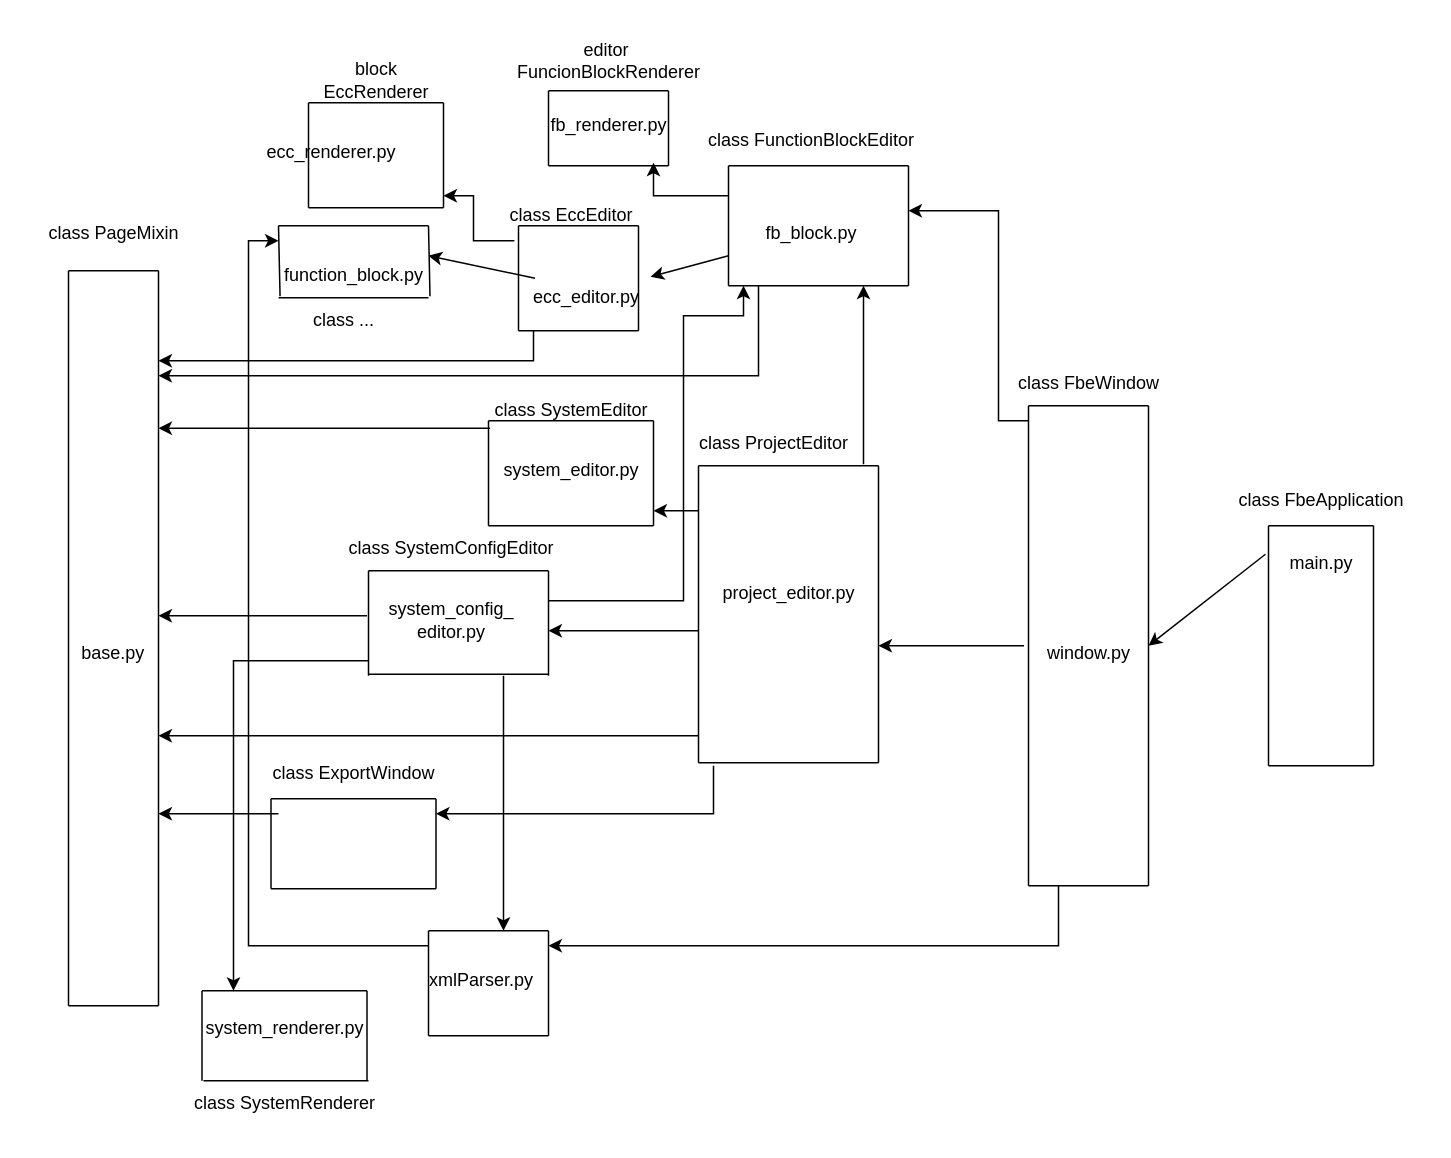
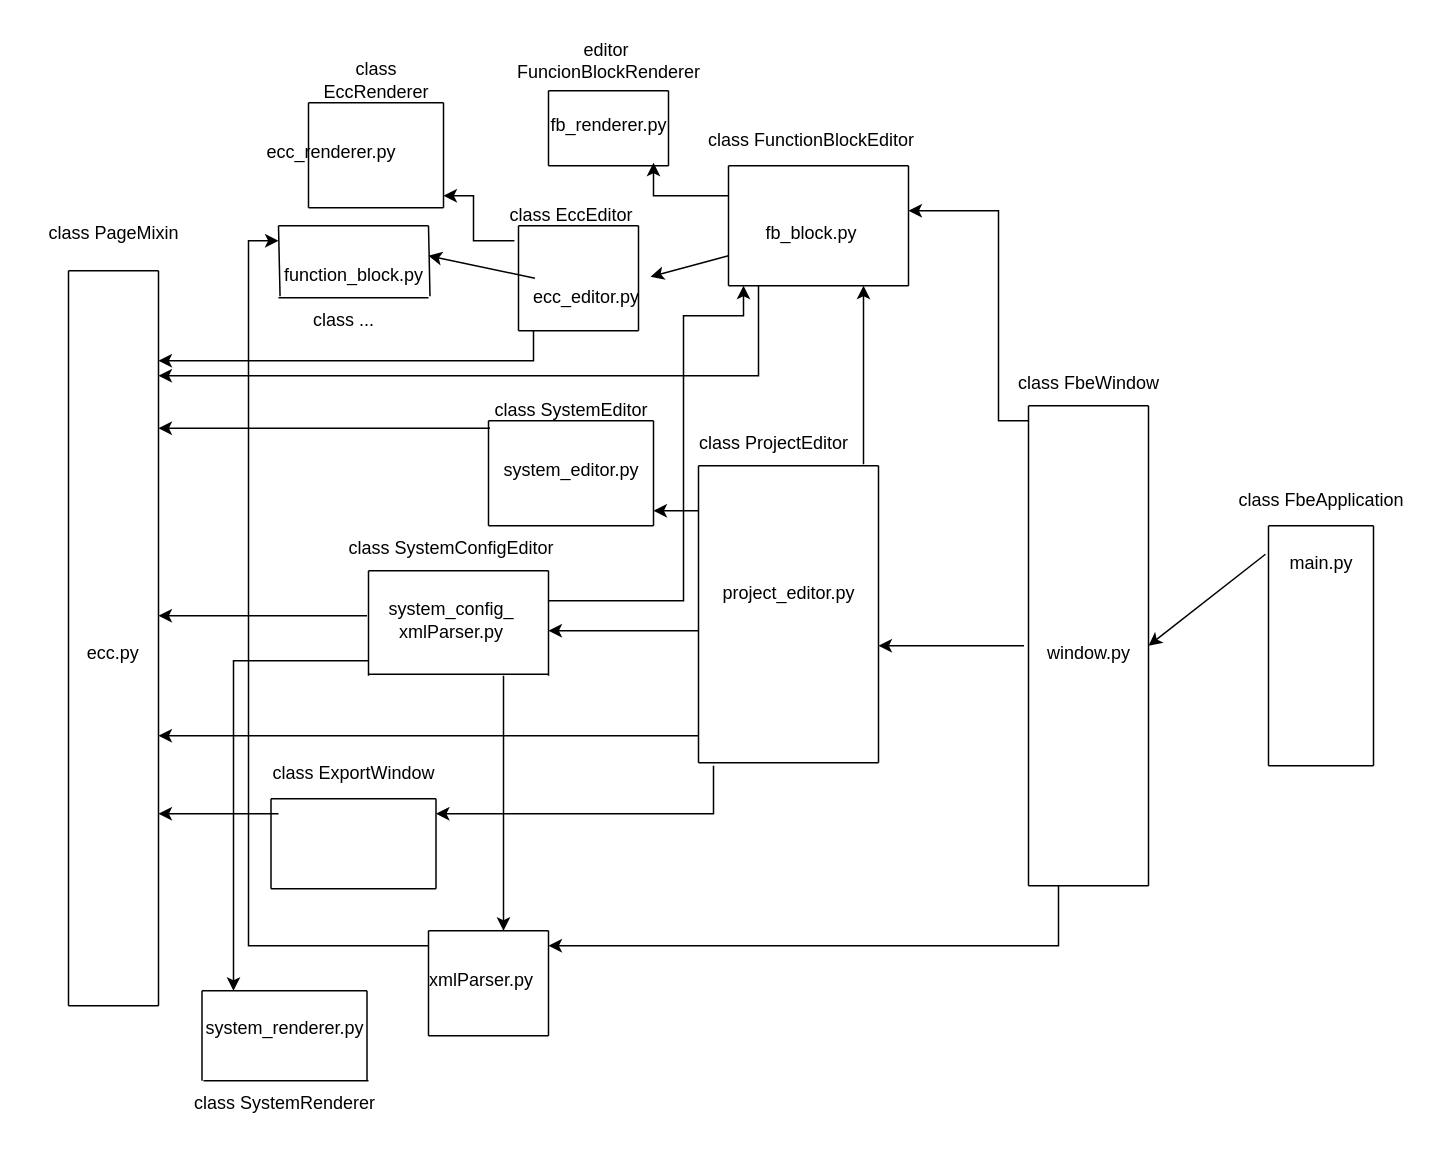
node "block EccRenderer": label "block EccRenderer" -> "class EccRenderer"
node "system_config_ editor.py": label "system_config_ editor.py" -> "system_config_ xmlParser.py"
node "base.py": label "base.py" -> "ecc.py"
